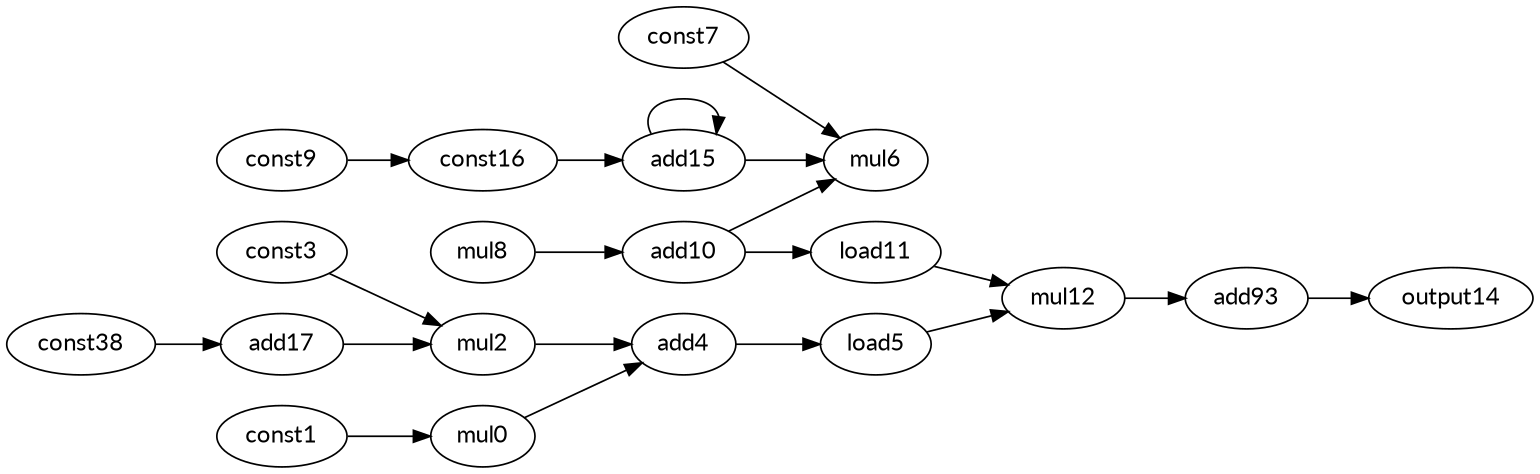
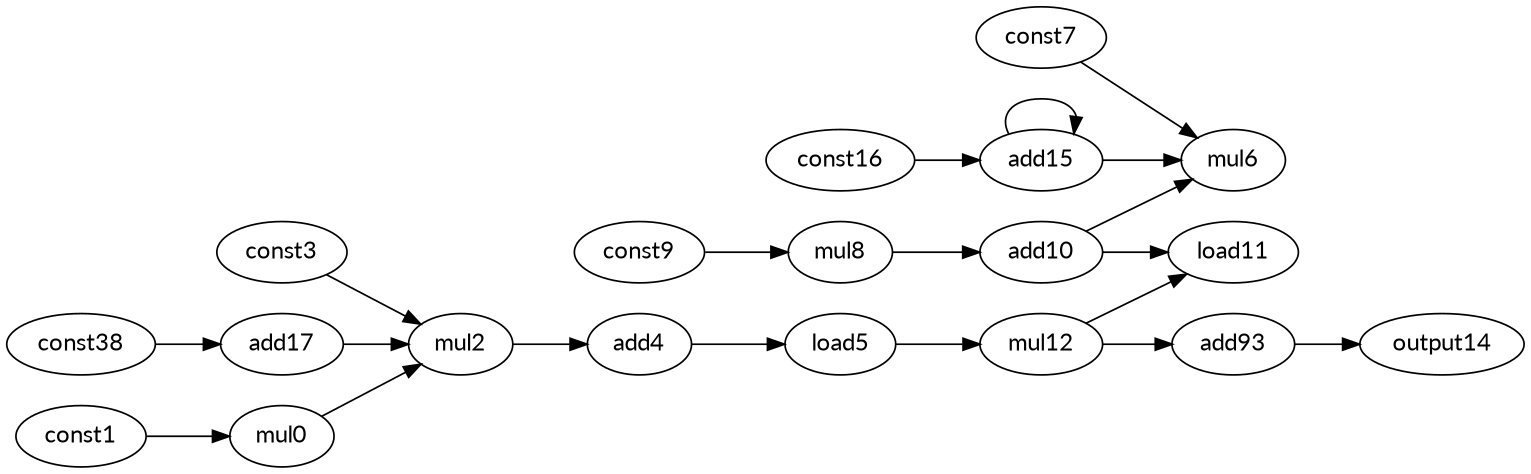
edge "const9" -> "const16": now "const9" -> "mul8"
edge "load11" -> "mul12": reversed
edge "mul0" -> "add4": now "mul0" -> "mul2"
